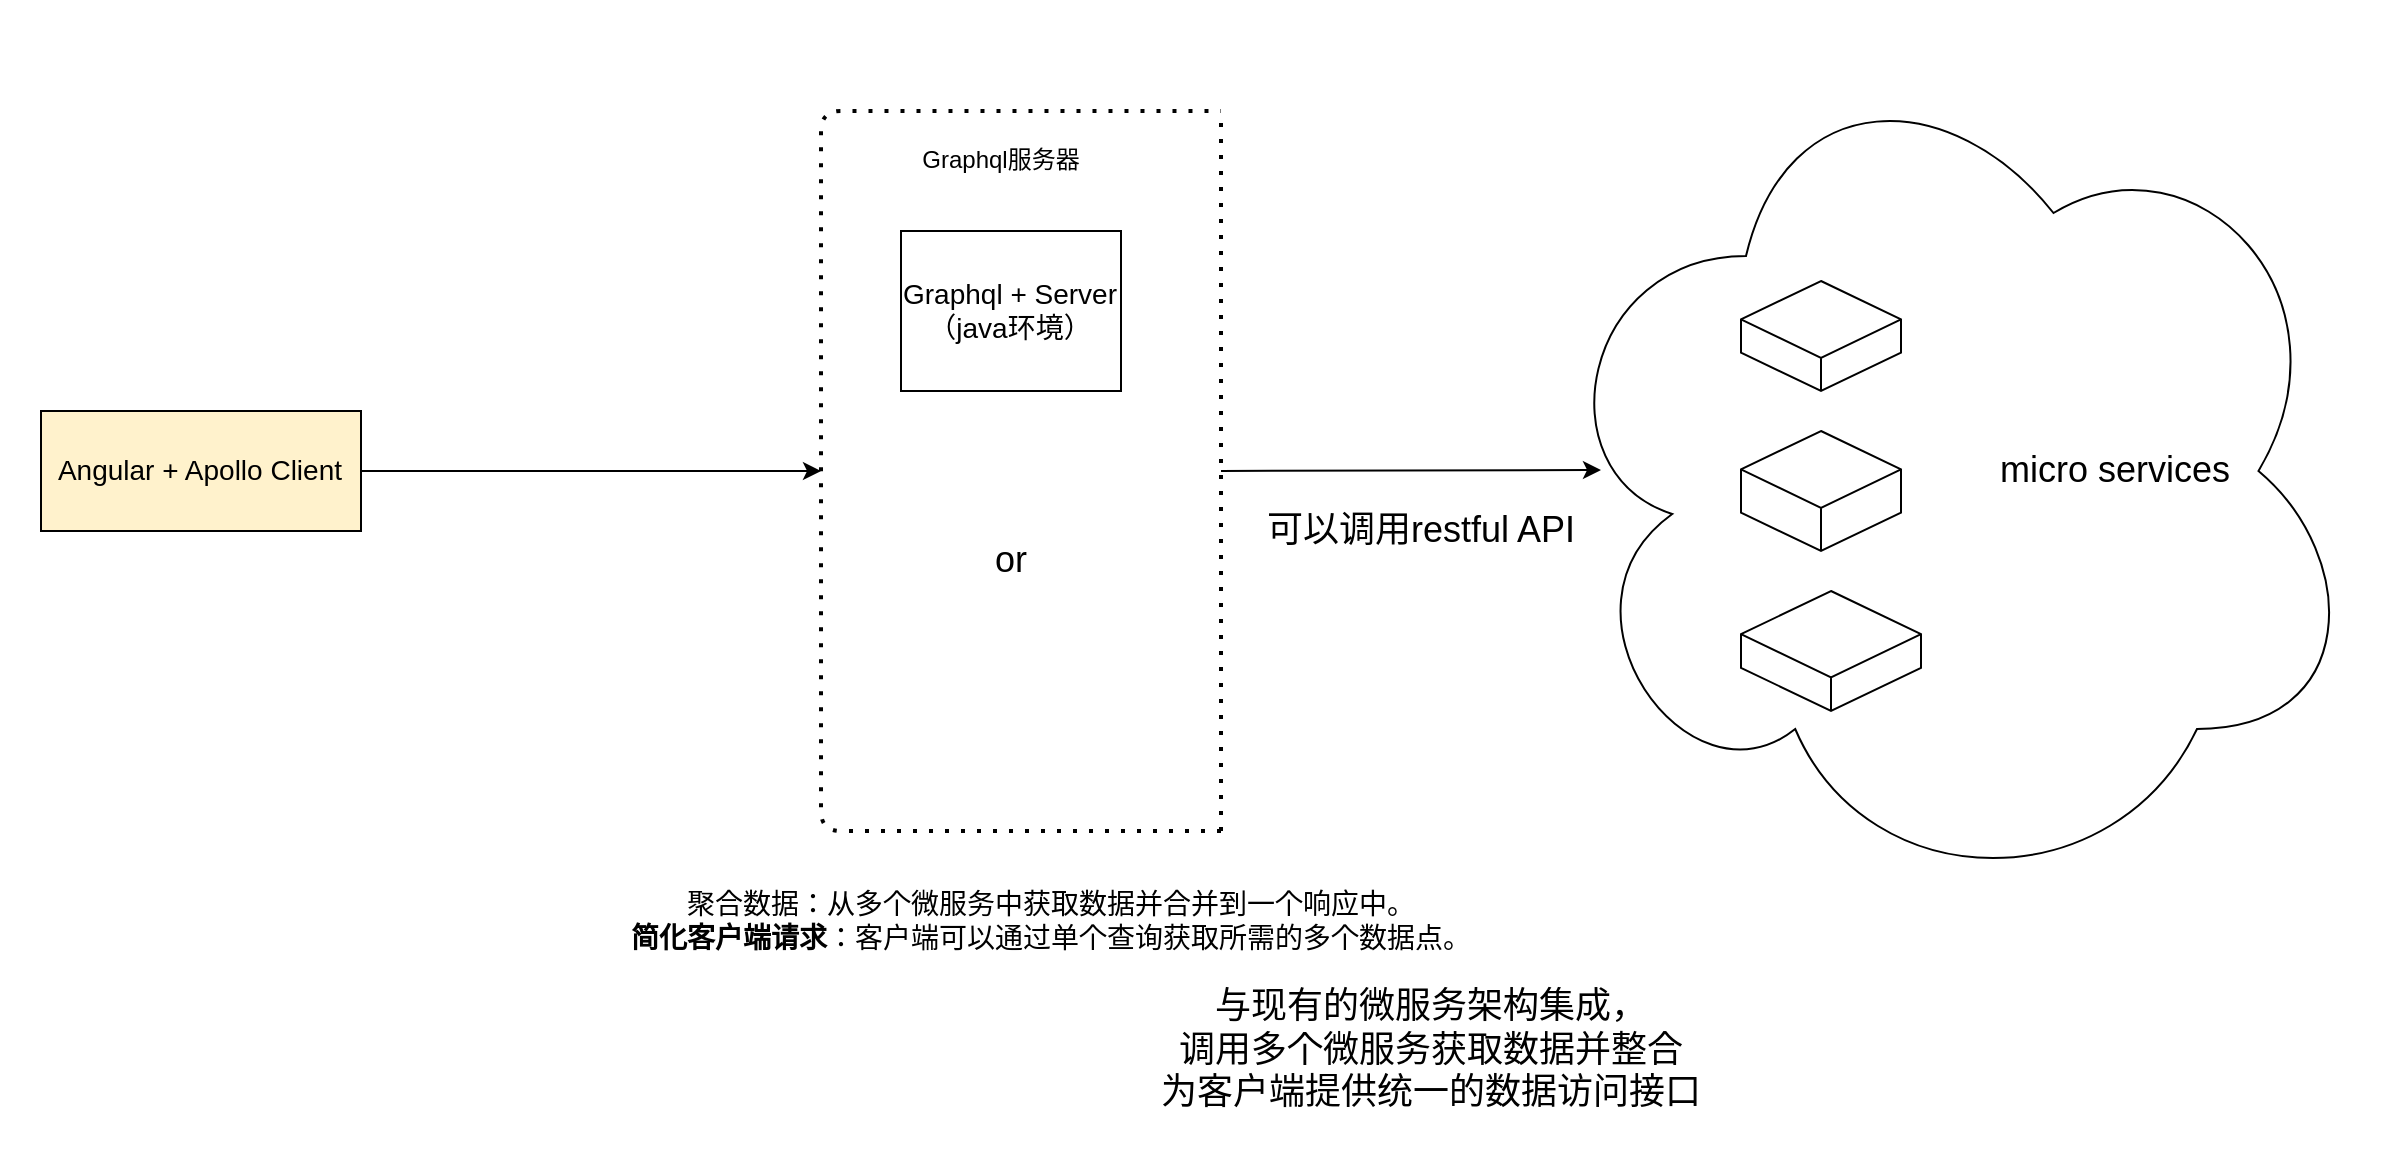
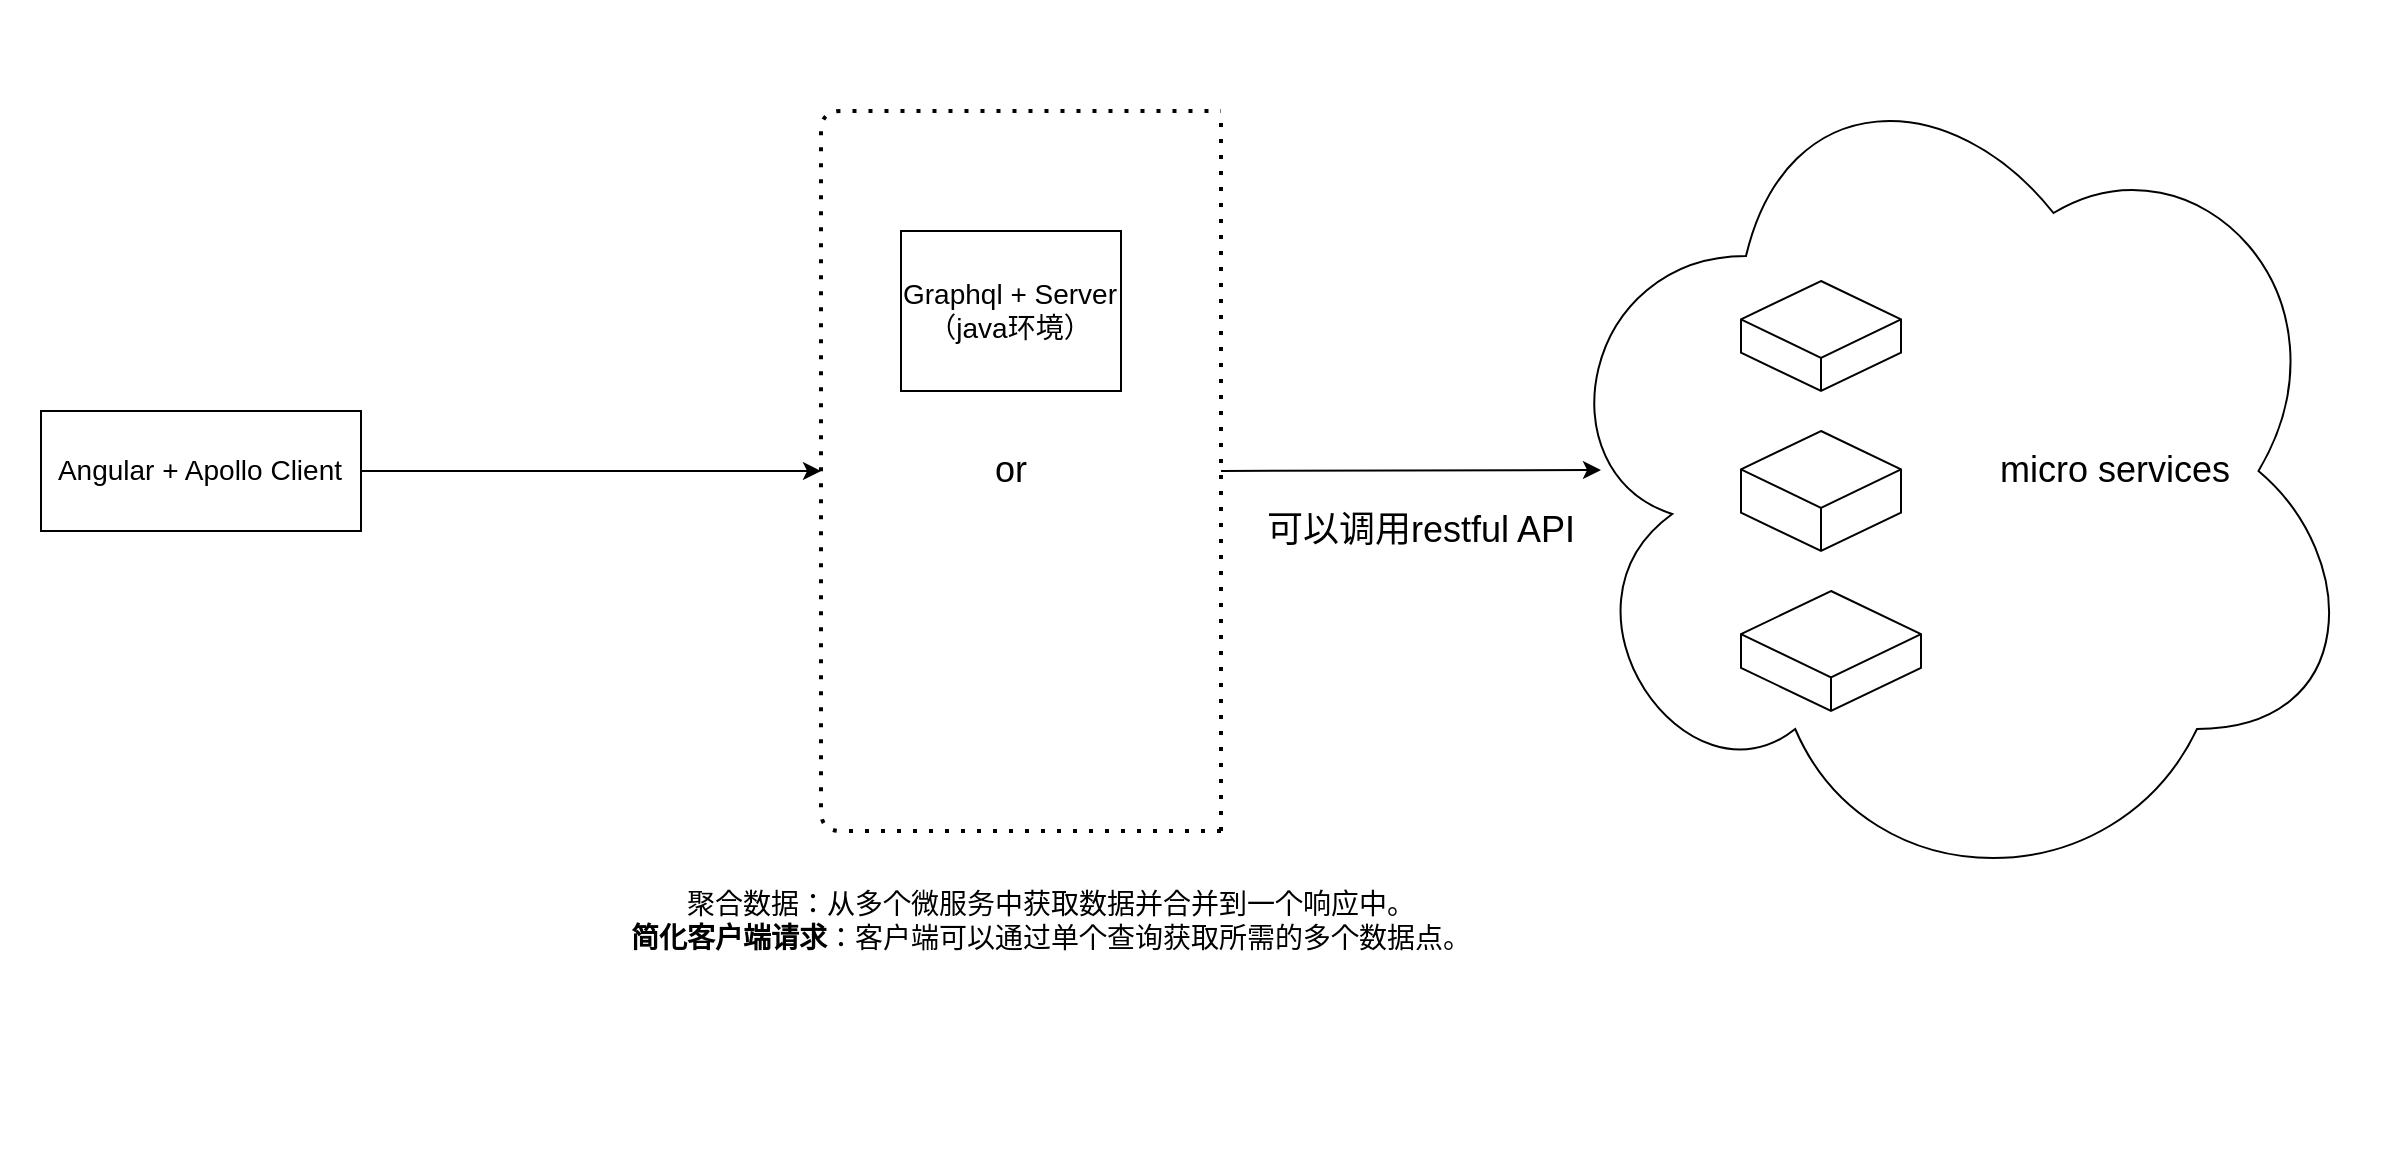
node "Graphql服务器": removed
node "Angular + Apollo Client": fillcolor #fff2cc -> #ffffff
node "or": moved (1011, 561) -> (1011, 471)
node "与现有的微服务架构集成， 调用多个微服务获取数据并整合 为客户端提供统一的数据访问接口": removed
